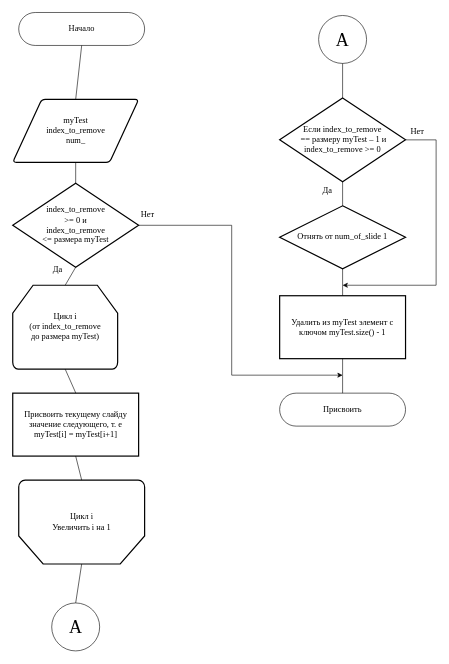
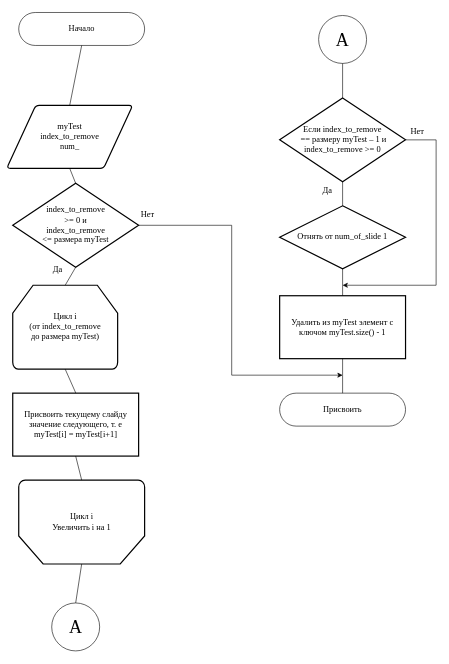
node "myTest index_to_remove num_": moved (76, 131) -> (70, 137)
